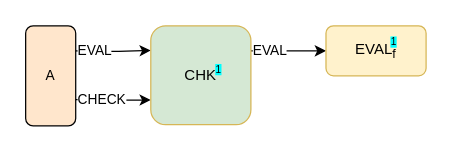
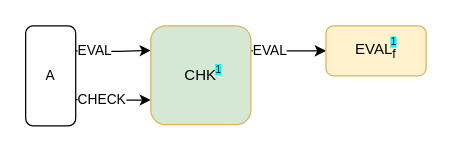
node "A": fillcolor #ffe6cc -> #ffffff
